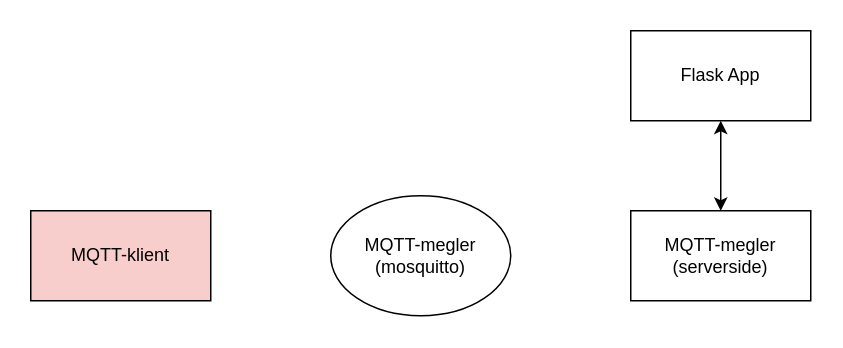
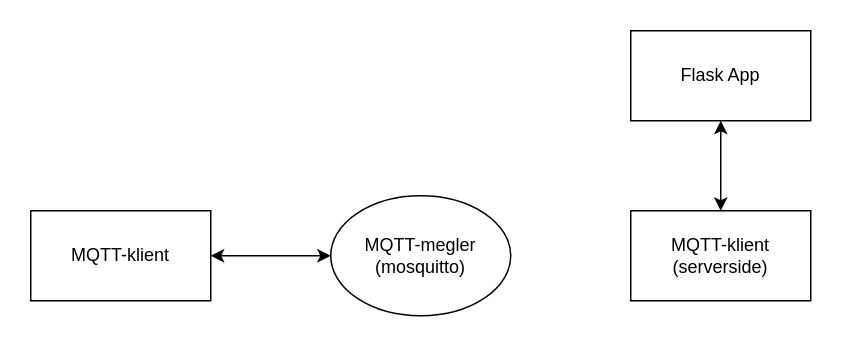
node "MQTT-klient": fillcolor #f8cecc -> #ffffff
edge "MQTT-klient" -- "MQTT-megler (mosquitto)": added
node "MQTT-megler (serverside)": label "MQTT-megler (serverside)" -> "MQTT-klient (serverside)"
